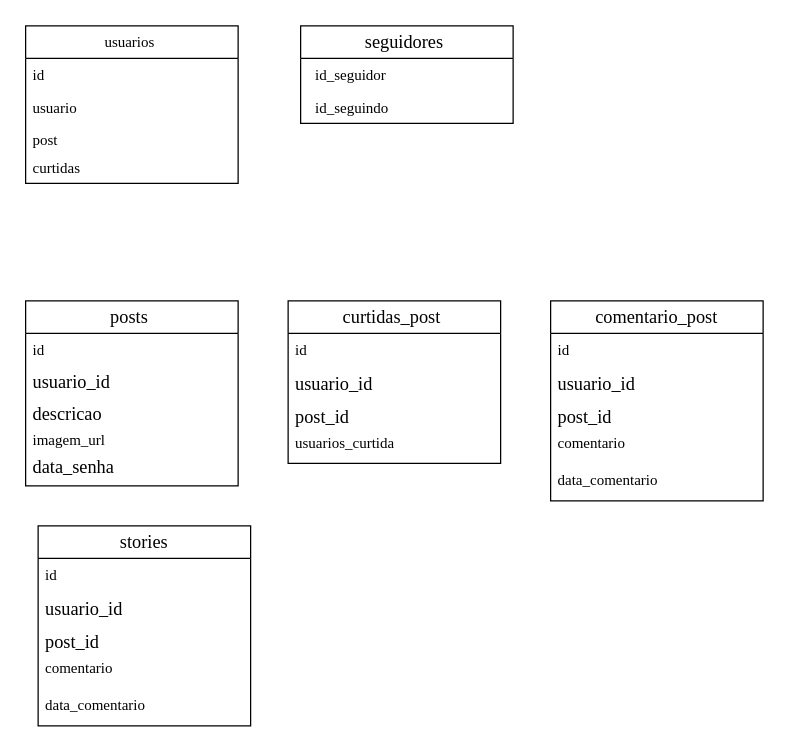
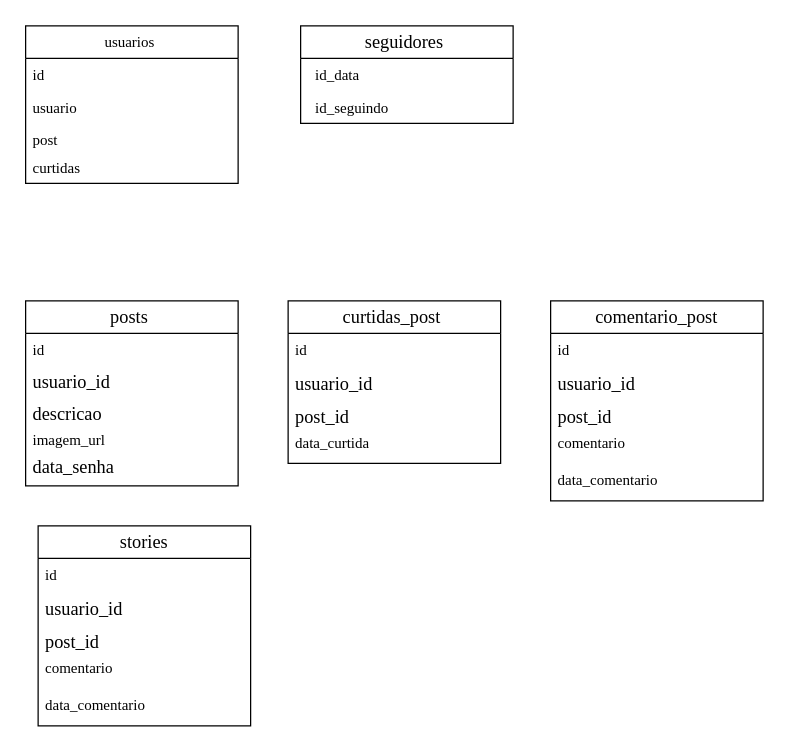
node "id_seguidor": label "id_seguidor" -> "id_data"
node "usuarios_curtida": label "usuarios_curtida" -> "data_curtida"
